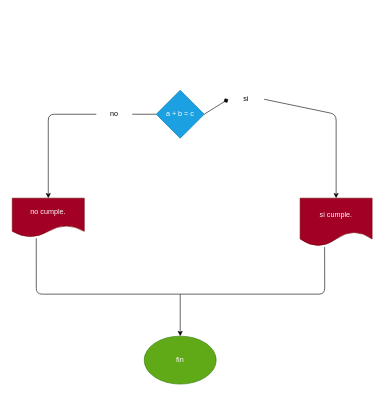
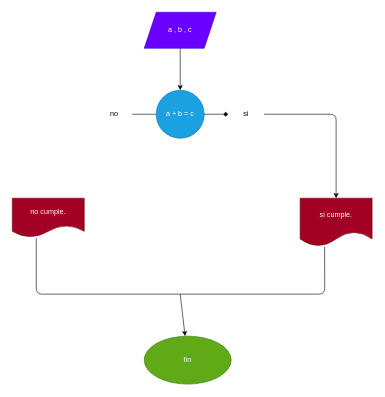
node "a , b , c": added
edge "a , b , c" -> "a + b = c": added
node "si": moved (246, 99) -> (246, 114)
node "a + b = c": shape diamond -> ellipse
edge "no" -> "no cumple.": removed
node "fin": size 72x48 -> 87x48
